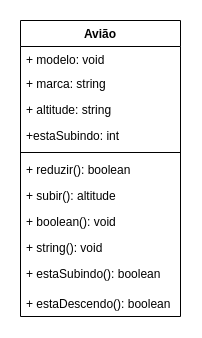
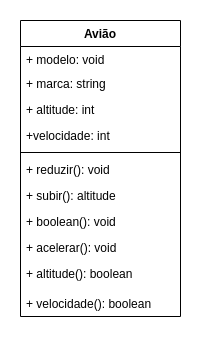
node "+ altitude: string": label "+ altitude: string" -> "+ altitude: int"
node "+estaSubindo: int": label "+estaSubindo: int" -> "+velocidade: int"
node "+ reduzir(): boolean": label "+ reduzir(): boolean" -> "+ reduzir(): void"
node "+ string(): void": label "+ string(): void" -> "+ acelerar(): void"
node "+ estaSubindo(): boolean": label "+ estaSubindo(): boolean" -> "+ altitude(): boolean"
node "+ estaDescendo(): boolean": label "+ estaDescendo(): boolean" -> "+ velocidade(): boolean"
